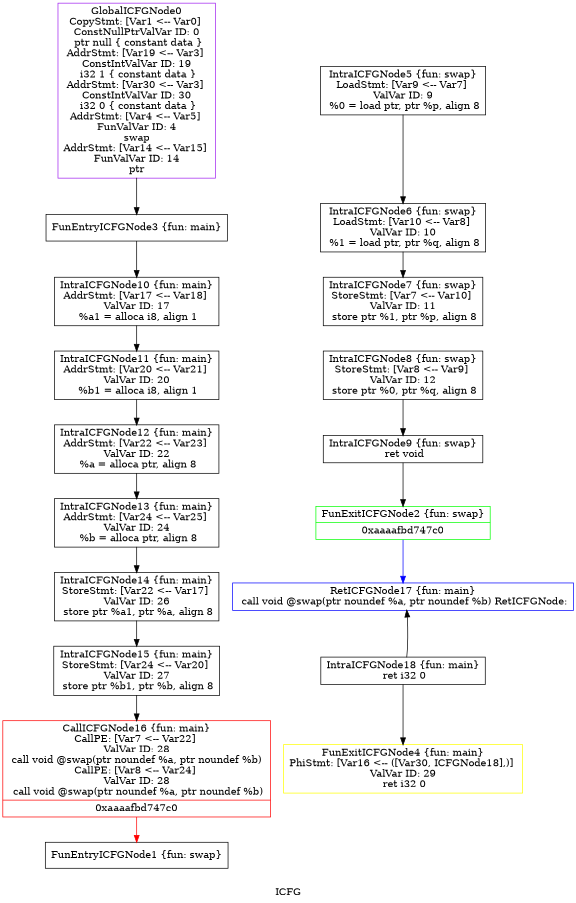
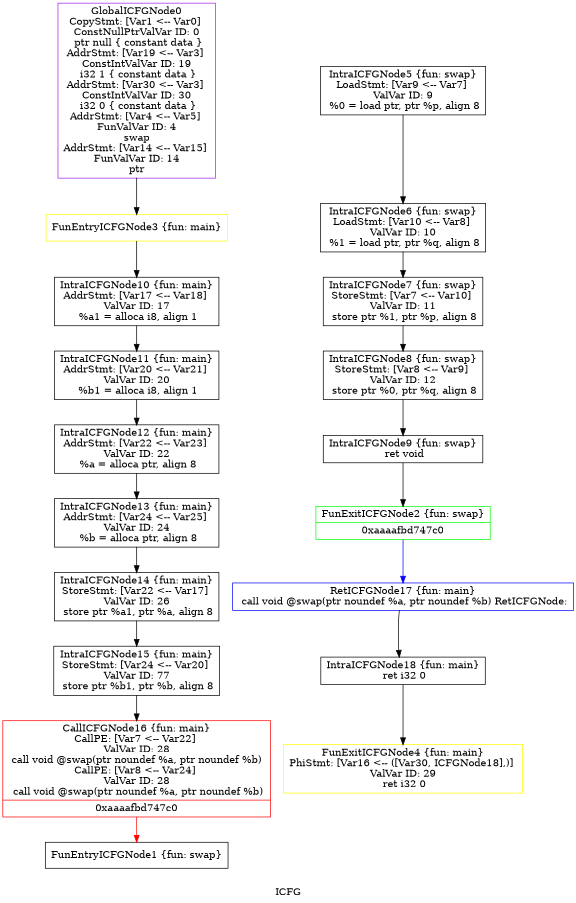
node "FunEntryICFGNode3 {fun: main}": color black -> yellow
edge "IntraICFGNode7 {fun: swap}" -> "IntraICFGNode8 {fun: swap}": added
edge "IntraICFGNode18 {fun: main}" -> "RetICFGNode17 {fun: main}": reversed
node "IntraICFGNode15 {fun: main}": text "ValVar ID: 27" -> "ValVar ID: 77"
